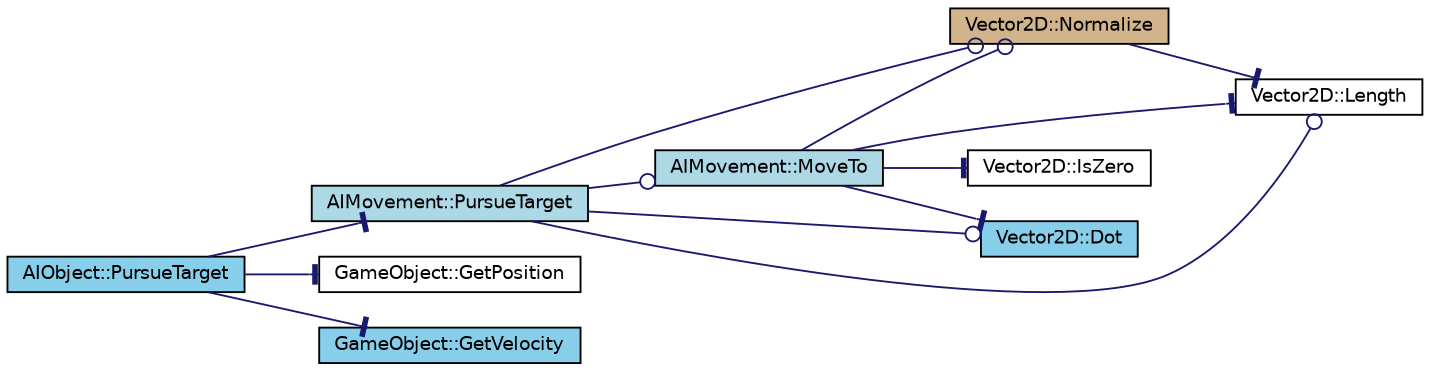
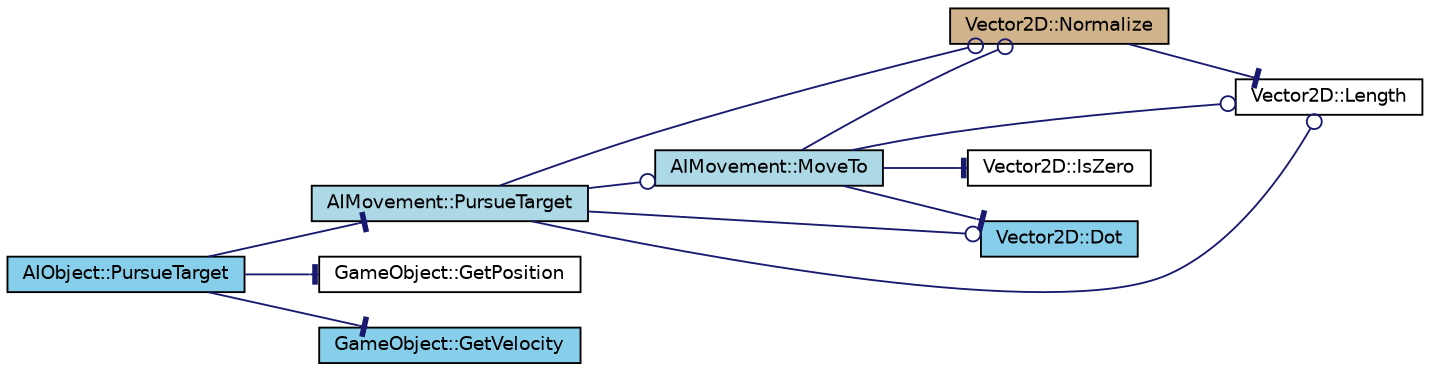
edge "AIMovement::MoveTo" -> "Vector2D::Length": arrowhead tee -> odot
